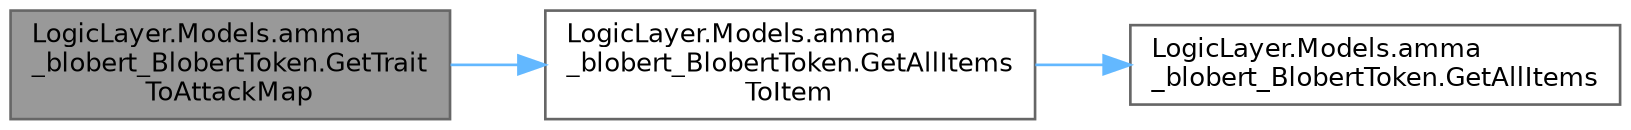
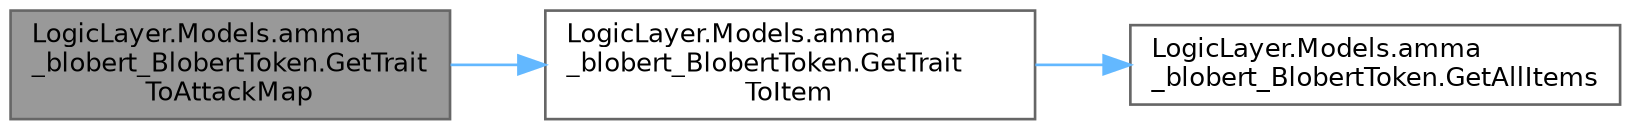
node "LogicLayer.Models.amma _blobert_BlobertToken.GetAllItems ToItem": label "LogicLayer.Models.amma _blobert_BlobertToken.GetAllItems ToItem" -> "LogicLayer.Models.amma _blobert_BlobertToken.GetTrait ToItem"
